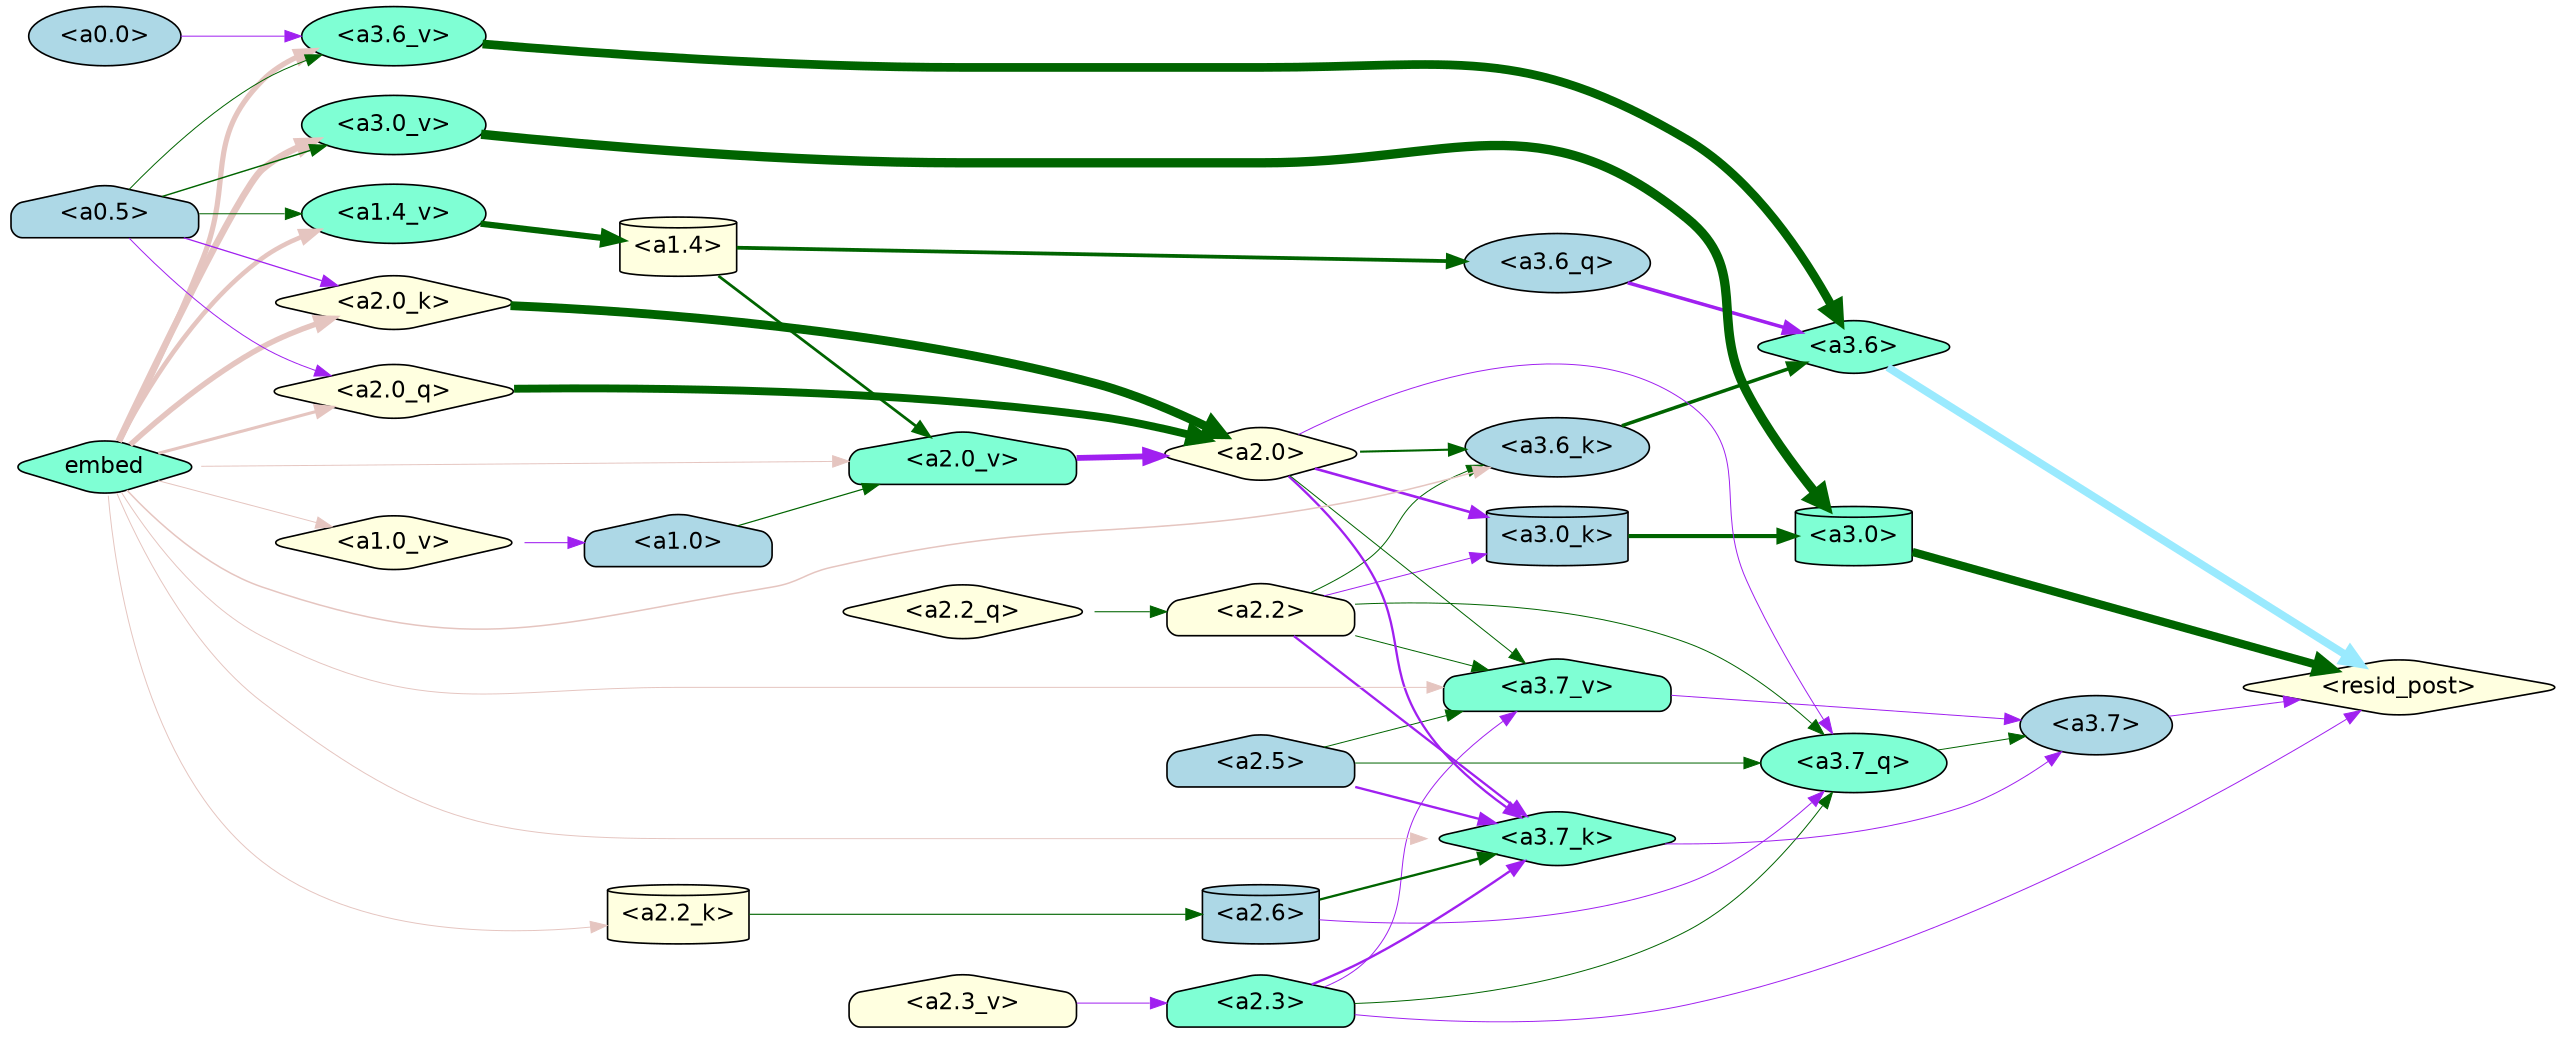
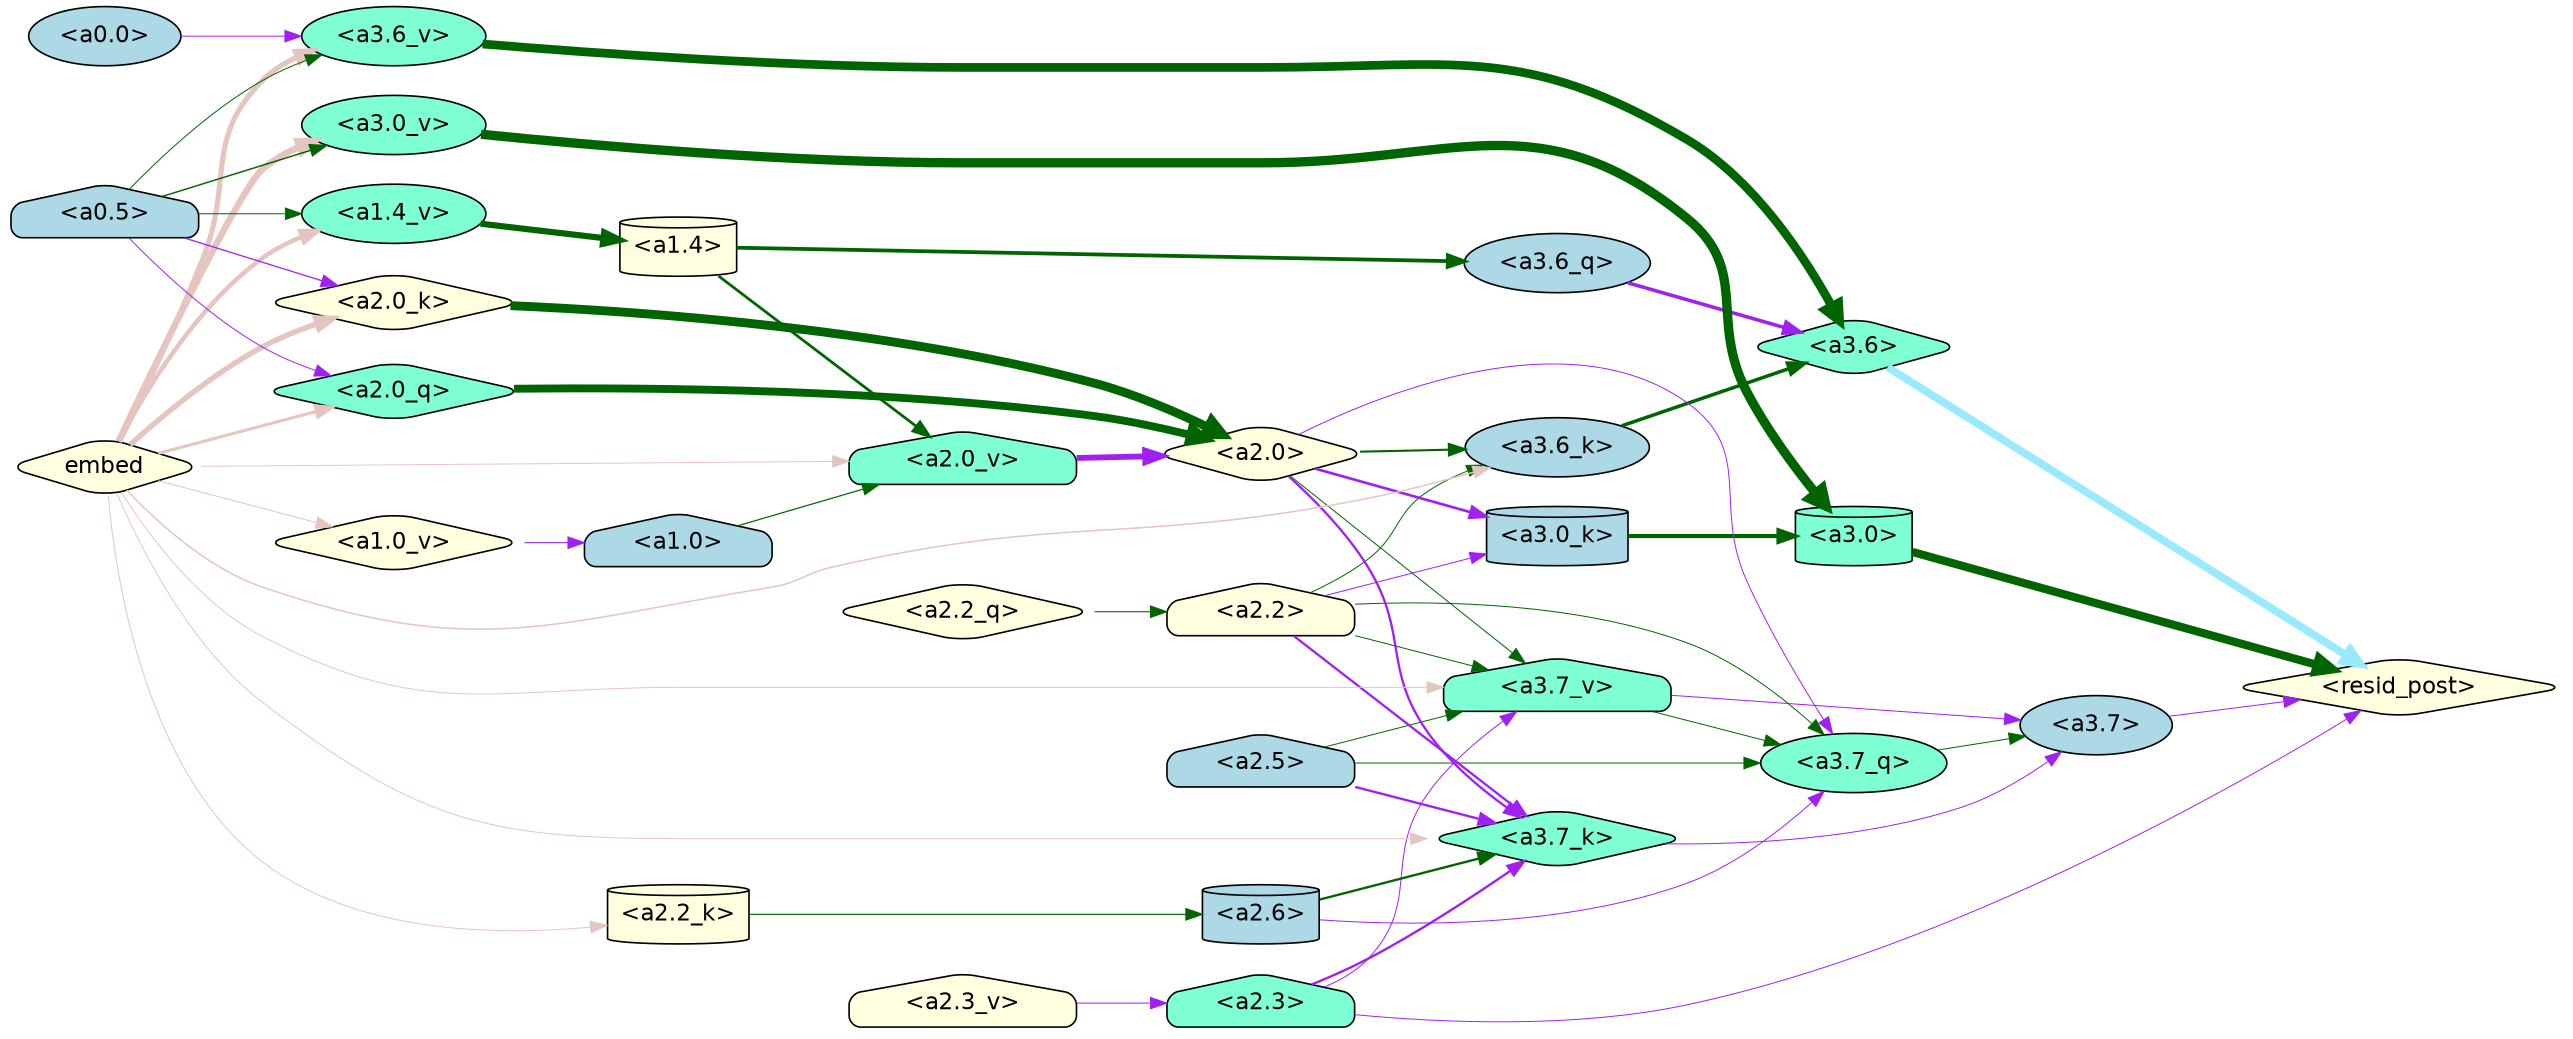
node "<a2.0_q>": fillcolor lightyellow -> aquamarine
node "embed": fillcolor aquamarine -> lightyellow
edge "<a2.3>" -> "<a3.7_q>": now "<a3.7_v>" -> "<a3.7_q>"
